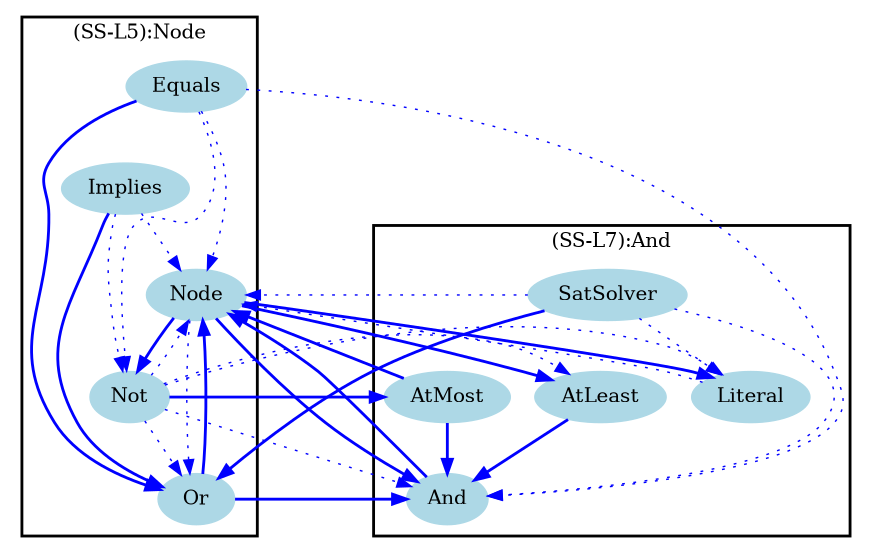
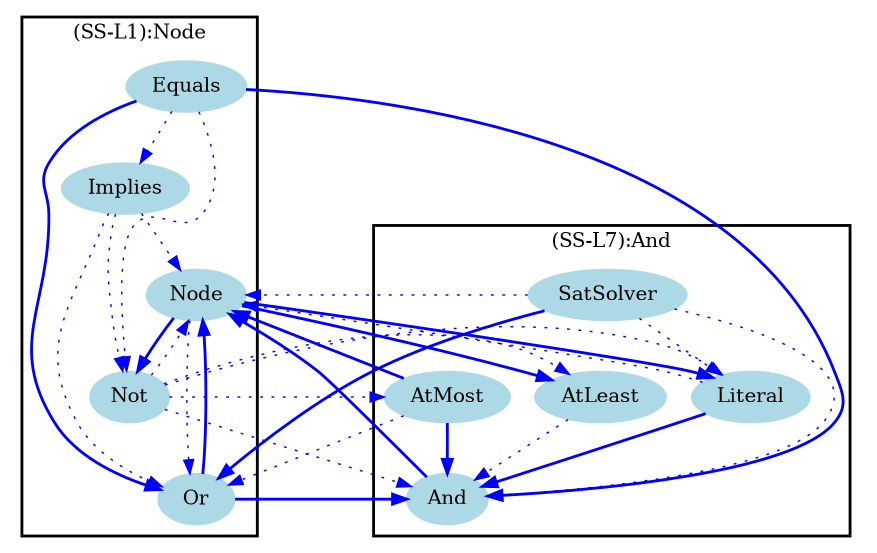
cluster "(SS-L5):Node": label "(SS-L5):Node" -> "(SS-L1):Node"
edge "Equals" -> "Node": now "Equals" -> "Implies"
edge "Equals" -> "And": style dotted -> bold
edge "Implies" -> "Or": style bold -> dotted
edge "Not" -> "AtMost": style bold -> dotted
edge "Node" -> "And": now "Literal" -> "And"
edge "Not" -> "Or": now "AtMost" -> "Or"
edge "AtLeast" -> "And": style bold -> dotted
